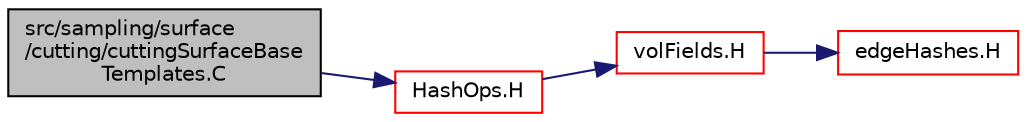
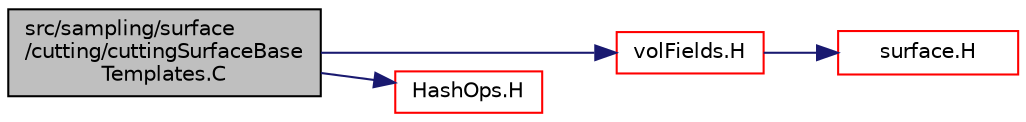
node "edgeHashes.H": label "edgeHashes.H" -> "surface.H"
edge "HashOps.H" -> "volFields.H": now "src/sampling/surface /cutting/cuttingSurfaceBase Templates.C" -> "volFields.H"
